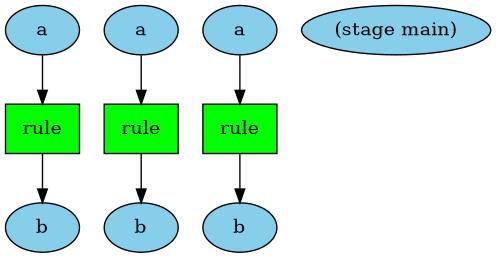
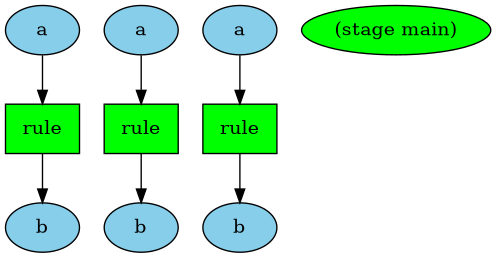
node "(stage main)": fillcolor skyblue -> green
